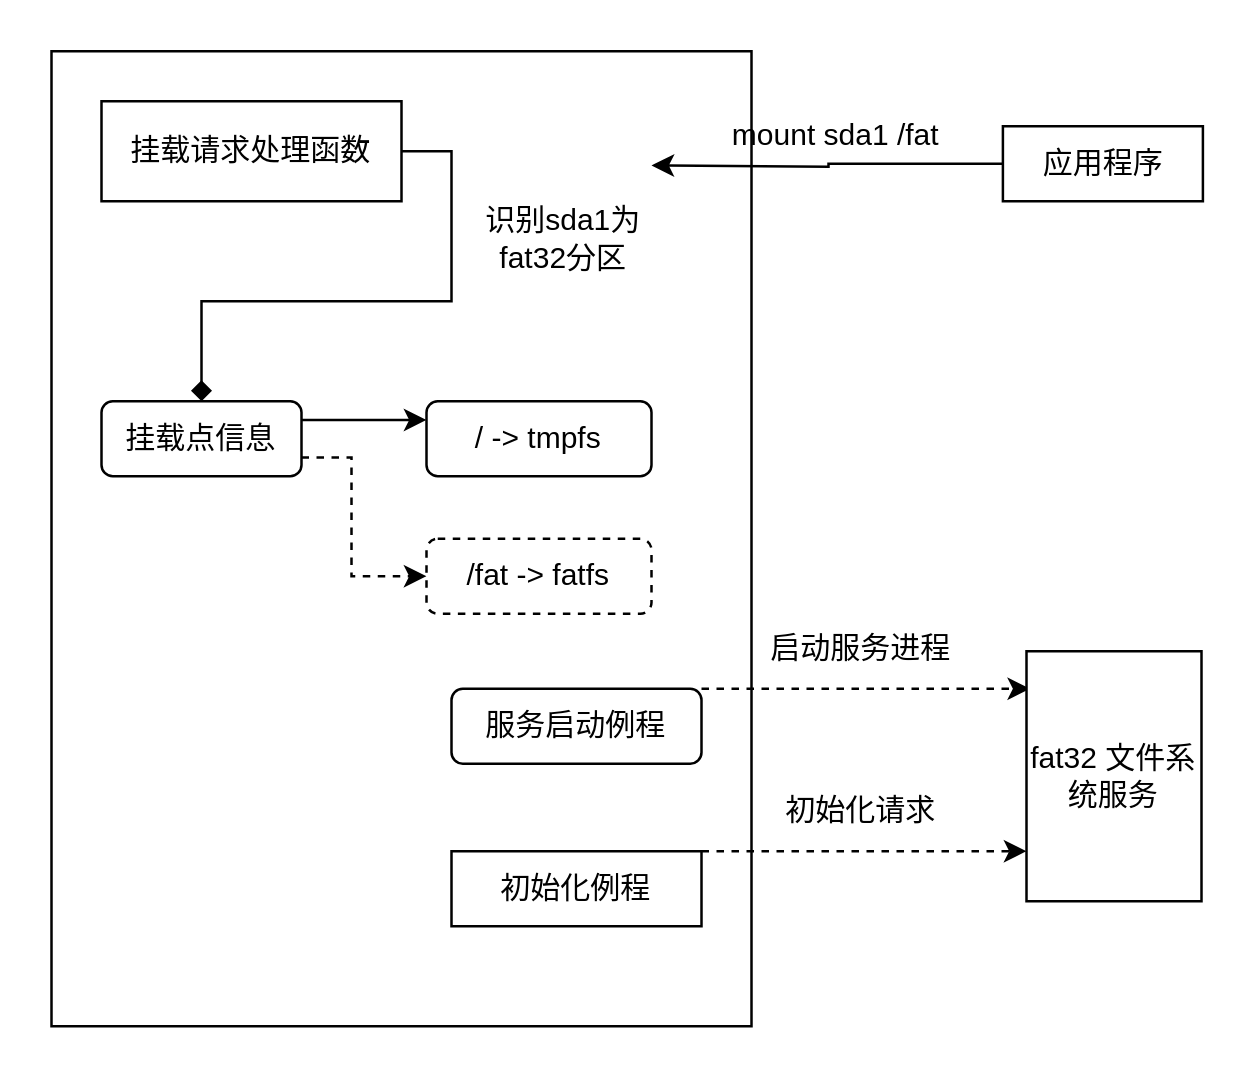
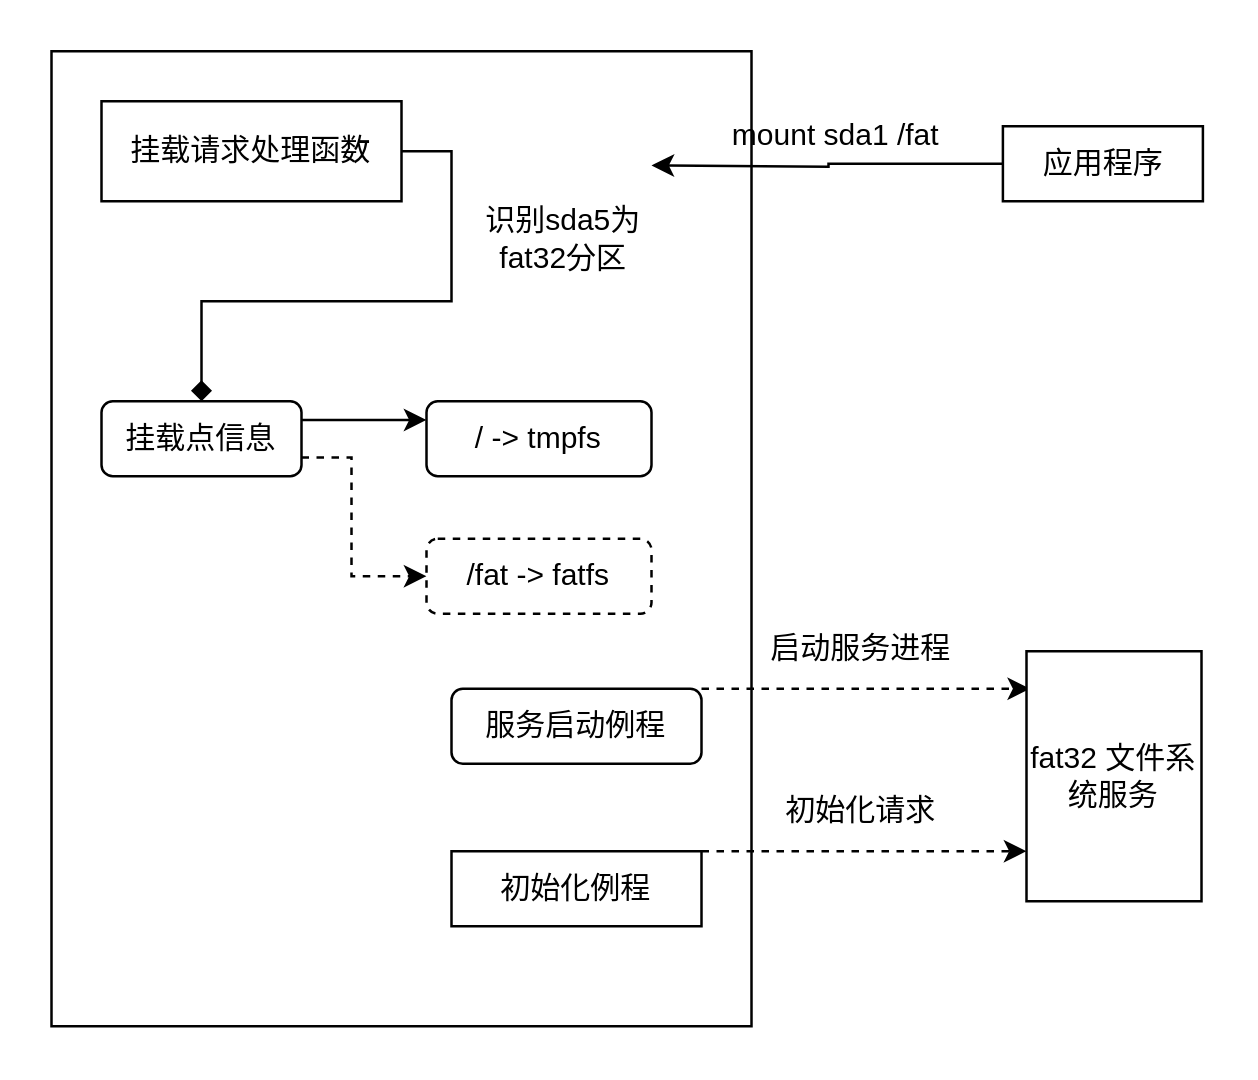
node "识别sda1为fat32分区": label "识别sda1为fat32分区" -> "识别sda5为fat32分区"
